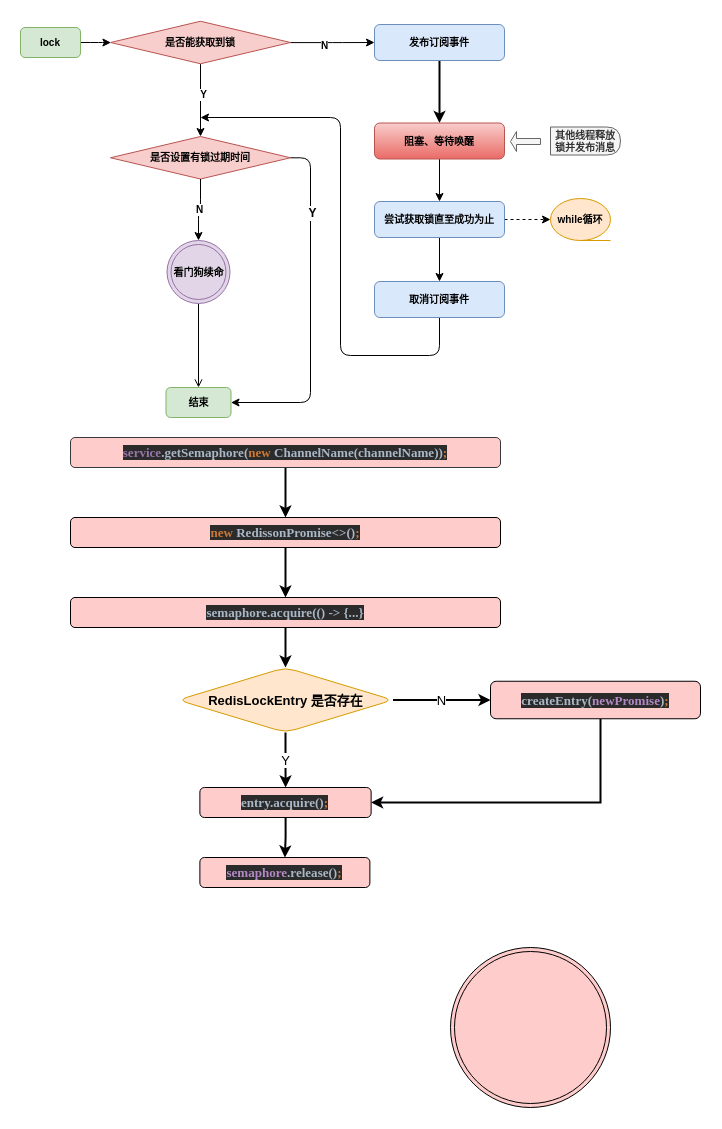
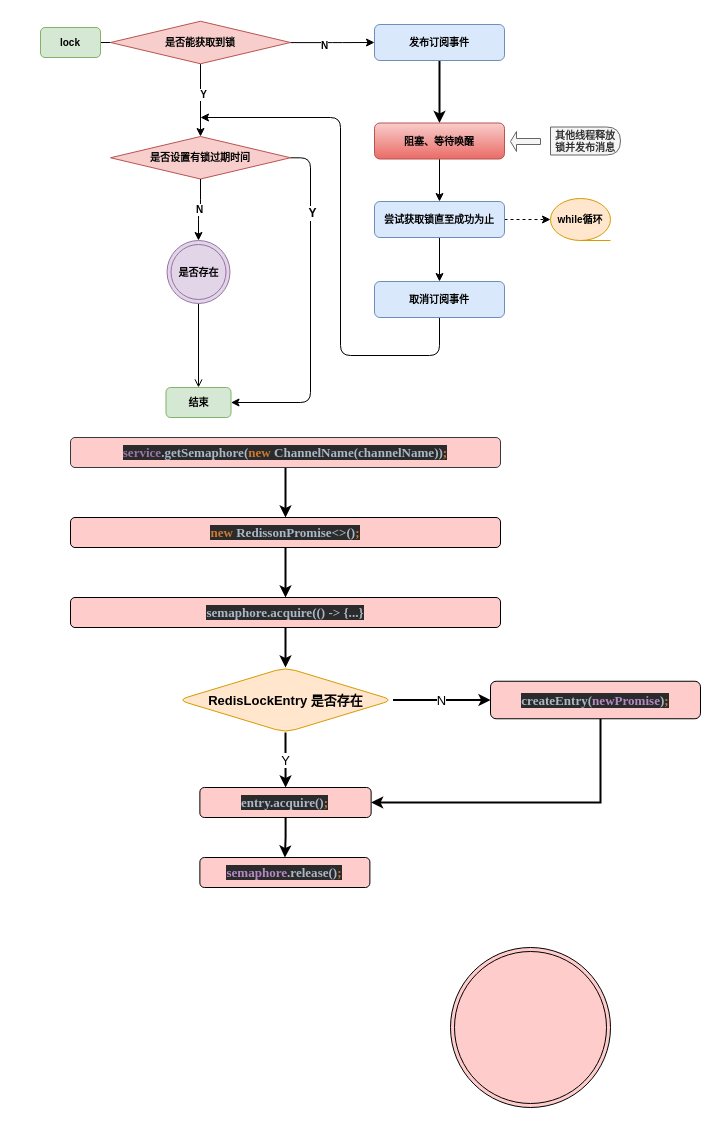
node "lock": moved (51, 43) -> (71, 43)
node "看门狗续命": label "看门狗续命" -> "是否存在"
